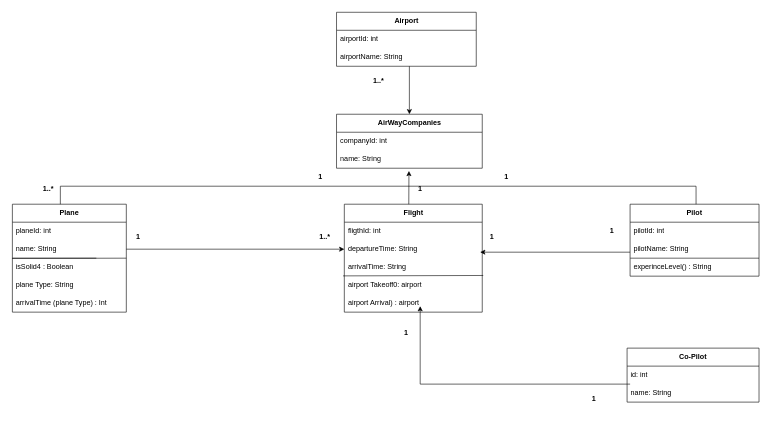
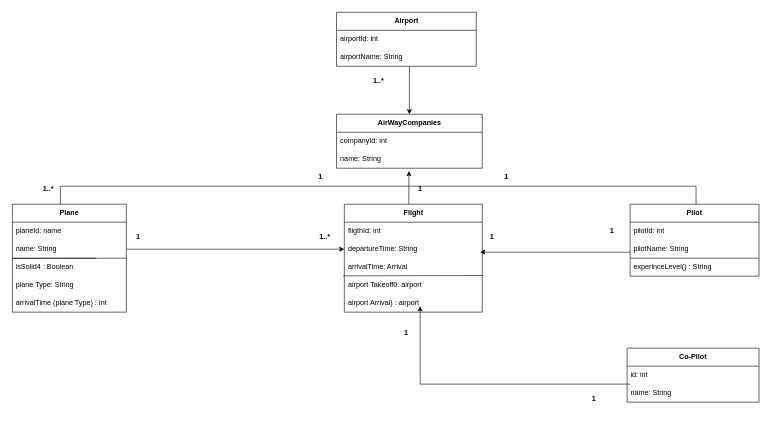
node "planeId: int": label "planeId: int" -> "planeId: name"
node "arrivalTime: String": label "arrivalTime: String" -> "arrivalTime: Arrival"
